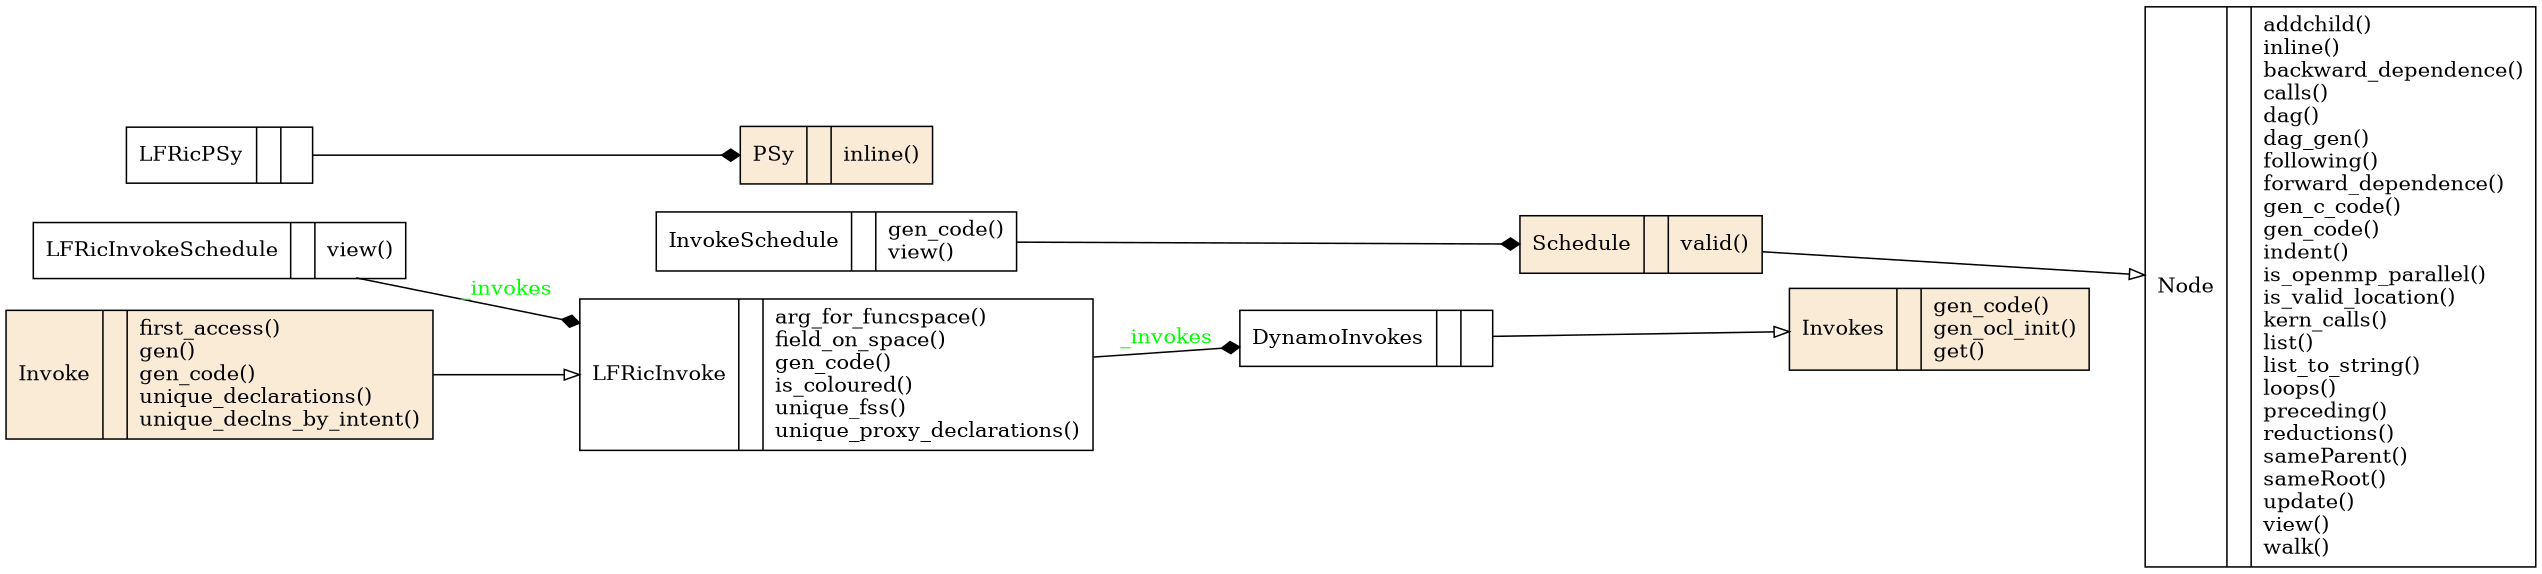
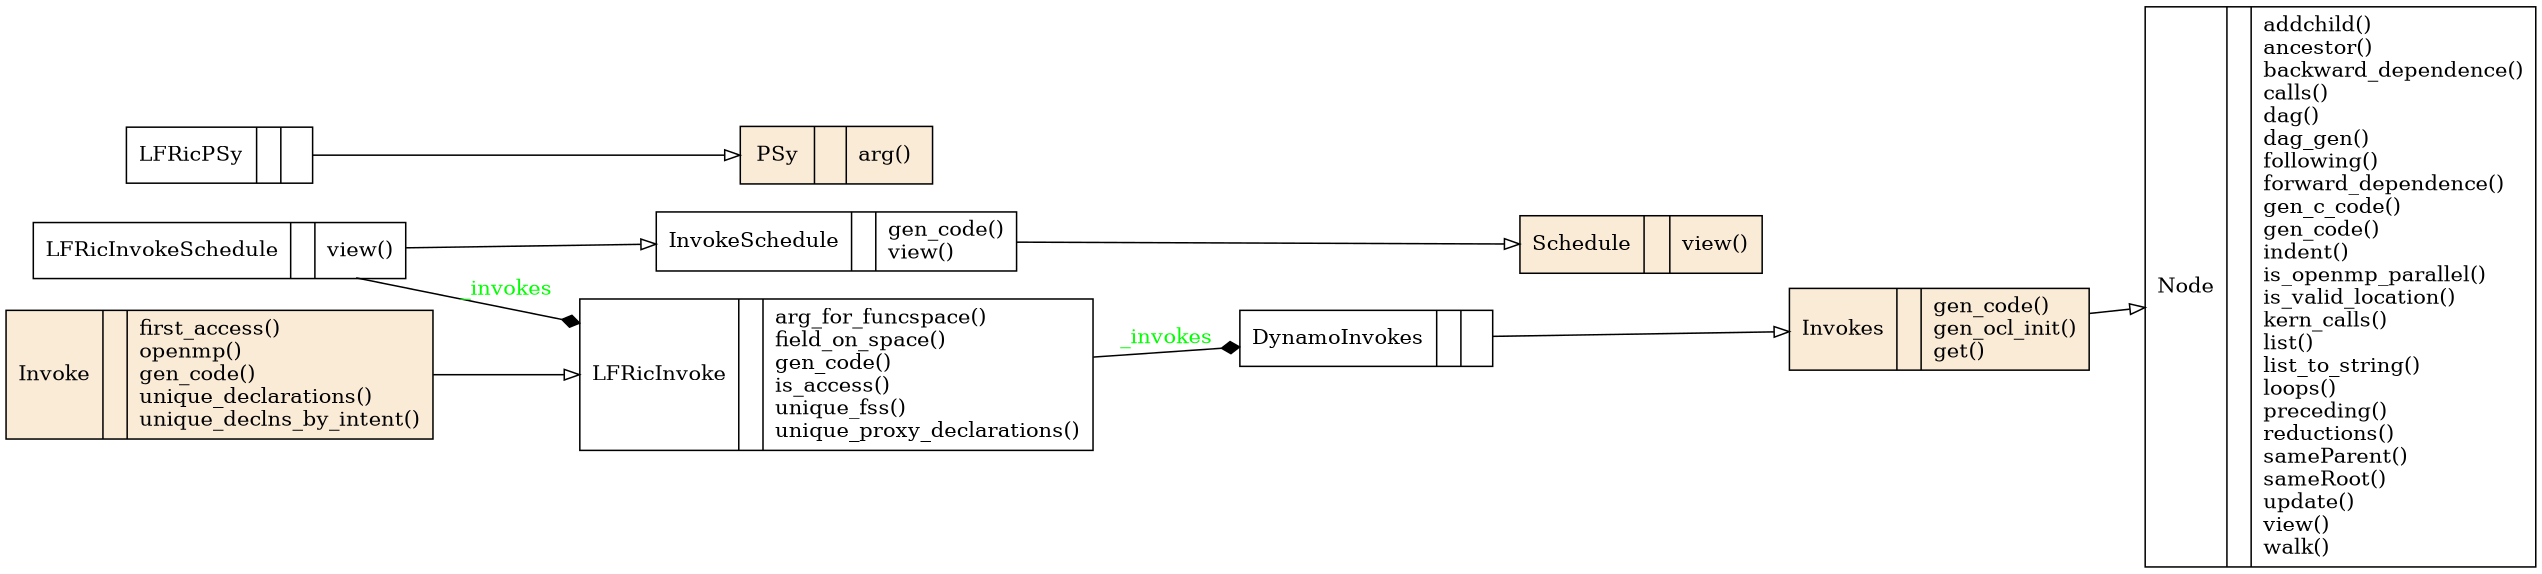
node "Node": text "inline()" -> "ancestor()"
node "PSy": text "inline()" -> "arg()"
edge "LFRicPSy" -> "PSy": arrowhead diamond -> empty
edge "InvokeSchedule" -> "Schedule": arrowhead diamond -> empty
node "Schedule": text "valid()" -> "view()"
edge "LFRicInvokeSchedule" -> "InvokeSchedule": added
edge "Schedule" -> "Node": now "Invokes" -> "Node"
node "Invoke": text "gen()" -> "openmp()"
node "LFRicInvoke": text "is_coloured()" -> "is_access()"
